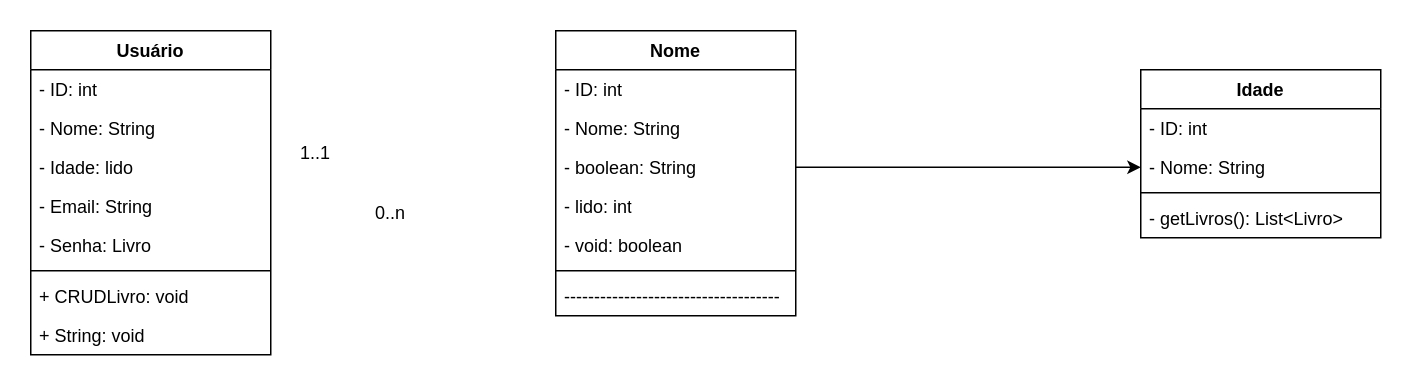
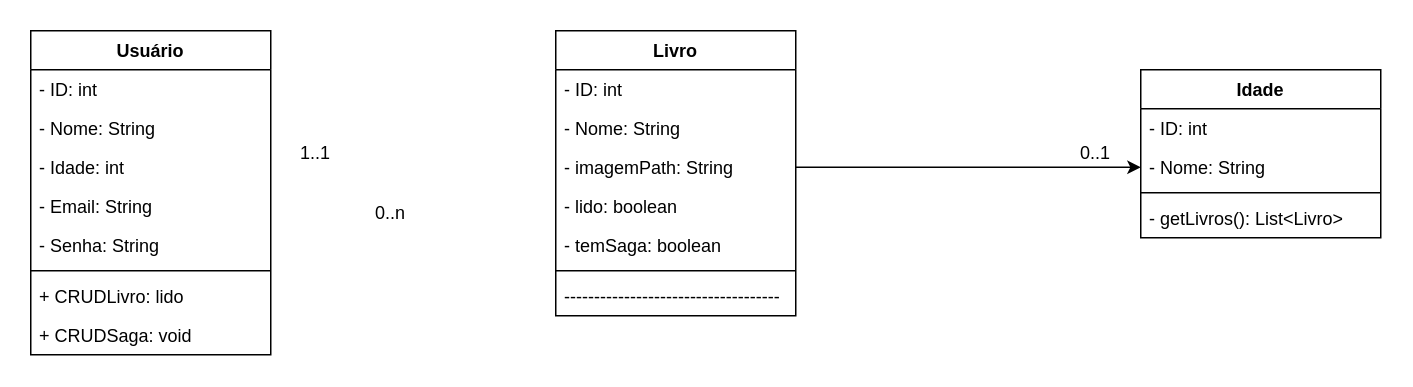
node "Nome": label "Nome" -> "Livro"
node "0..1": added
node "- Idade: lido": label "- Idade: lido" -> "- Idade: int"
node "- boolean: String": label "- boolean: String" -> "- imagemPath: String"
node "- lido: int": label "- lido: int" -> "- lido: boolean"
node "- Senha: Livro": label "- Senha: Livro" -> "- Senha: String"
node "- void: boolean": label "- void: boolean" -> "- temSaga: boolean"
node "+ CRUDLivro: void": label "+ CRUDLivro: void" -> "+ CRUDLivro: lido"
node "+ String: void": label "+ String: void" -> "+ CRUDSaga: void"
